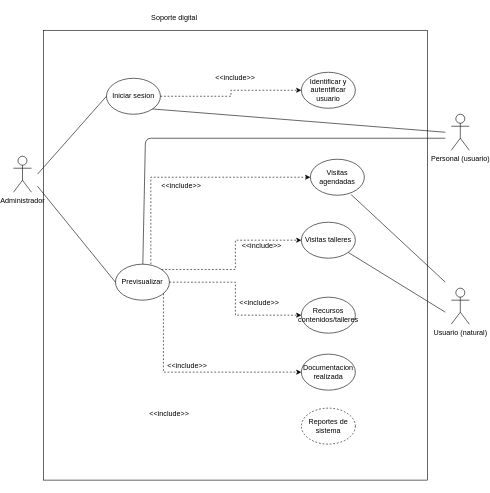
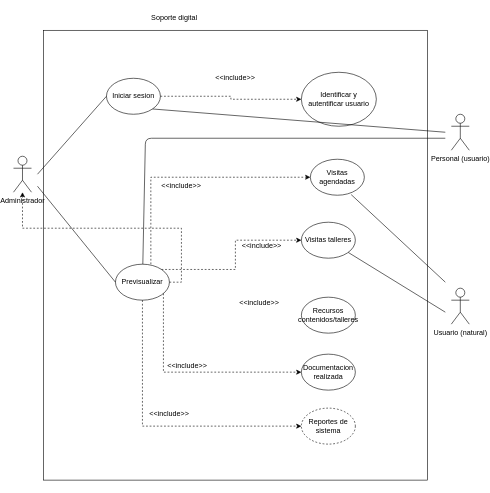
node "Identificar y autentificar usuario": size 54x36 -> 75x54
edge "Previsualizar" -> "Recursos contenidos/talleres": now "Previsualizar" -> "Administrador"
edge "Previsualizar" -> "Reportes de sistema": added
